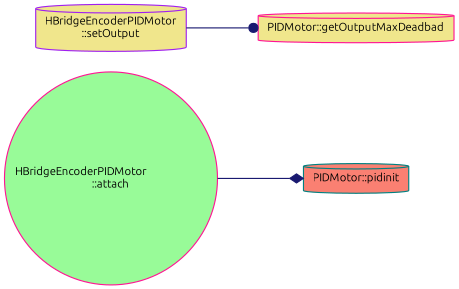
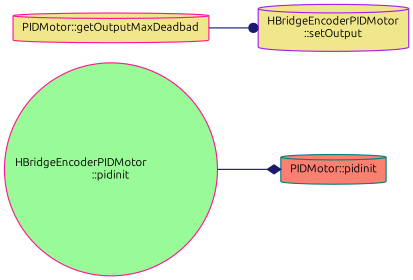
edge "HBridgeEncoderPIDMotor ::setOutput" -> "PIDMotor::getOutputMaxDeadbad": reversed
node "HBridgeEncoderPIDMotor ::attach": label "HBridgeEncoderPIDMotor ::attach" -> "HBridgeEncoderPIDMotor ::pidinit"
